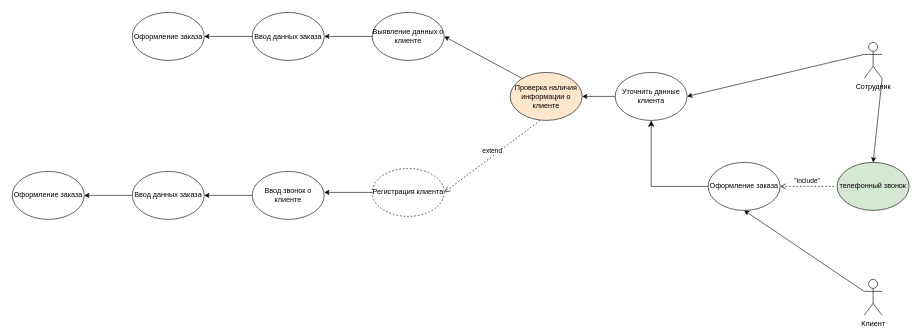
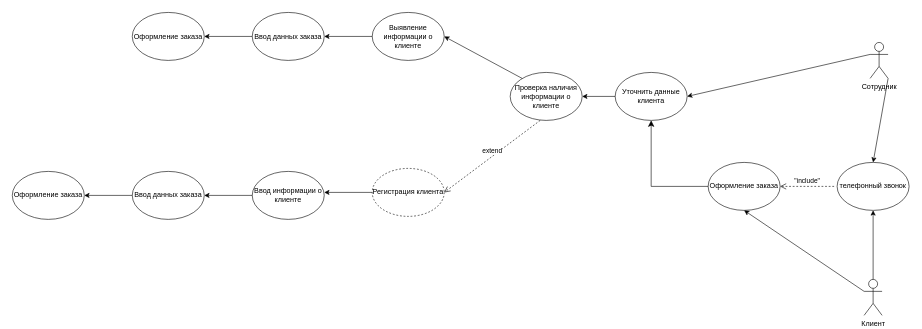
node "Выявление данных о клиенте": label "Выявление данных о клиенте" -> "Выявление информации о клиенте"
node "Сотрудник": moved (873, 60) -> (879, 60)
node "Проверка наличия информации о клиенте": fillcolor #ffe6cc -> #ffffff
node "телефонный звонок": fillcolor #d5e8d4 -> #ffffff
node "Ввод звонок о клиенте": label "Ввод звонок о клиенте" -> "Ввод информации о клиенте"
edge "Клиент" -> "телефонный звонок": added
